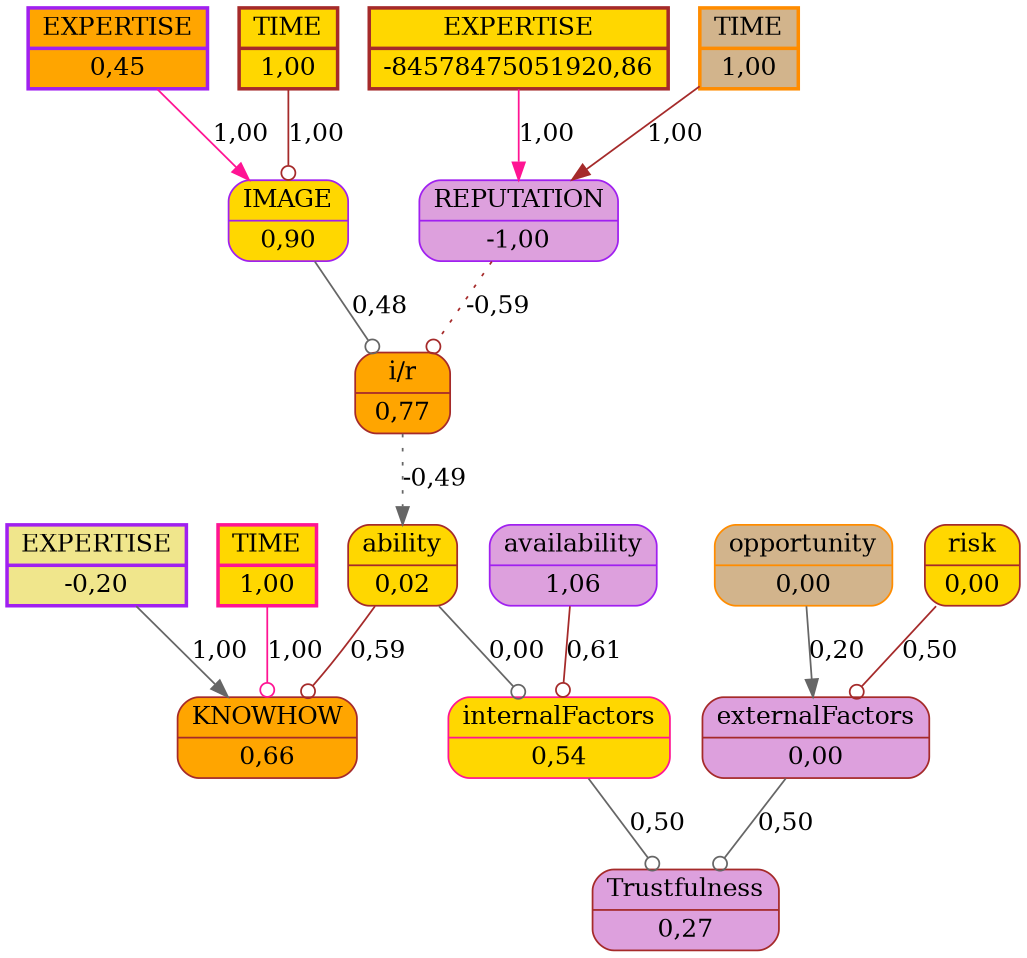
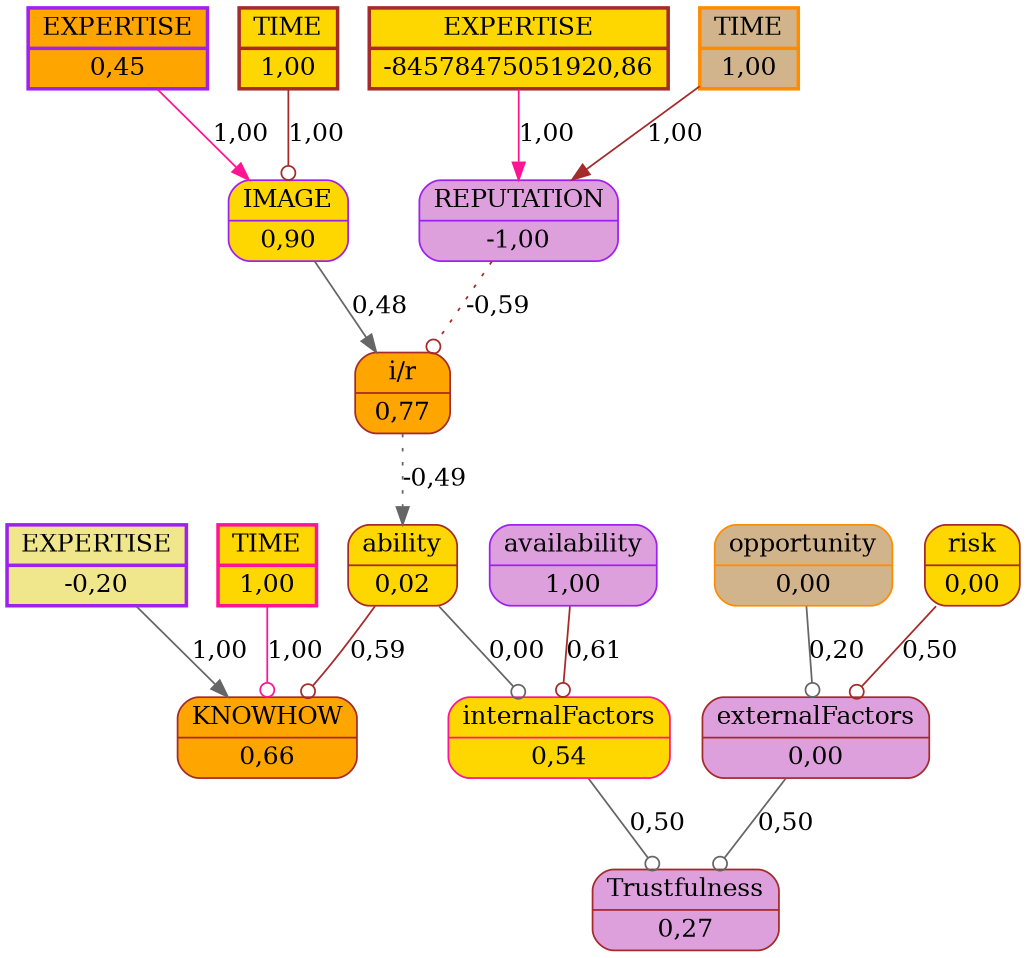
edge "IMAGE" -> "i/r": arrowhead odot -> normal
node "availability": text "1,06" -> "1,00"
edge "opportunity" -> "externalFactors": arrowhead normal -> odot
